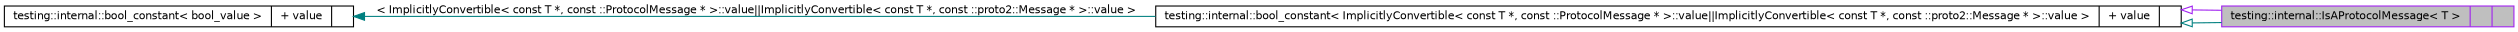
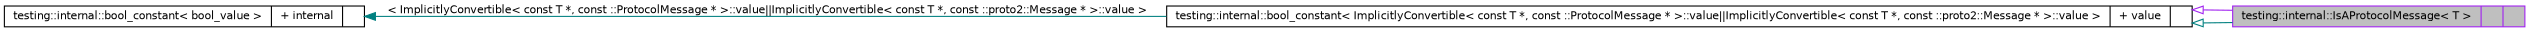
node "testing::internal::bool_constant< bool_value >": text "+ value" -> "+ internal"
